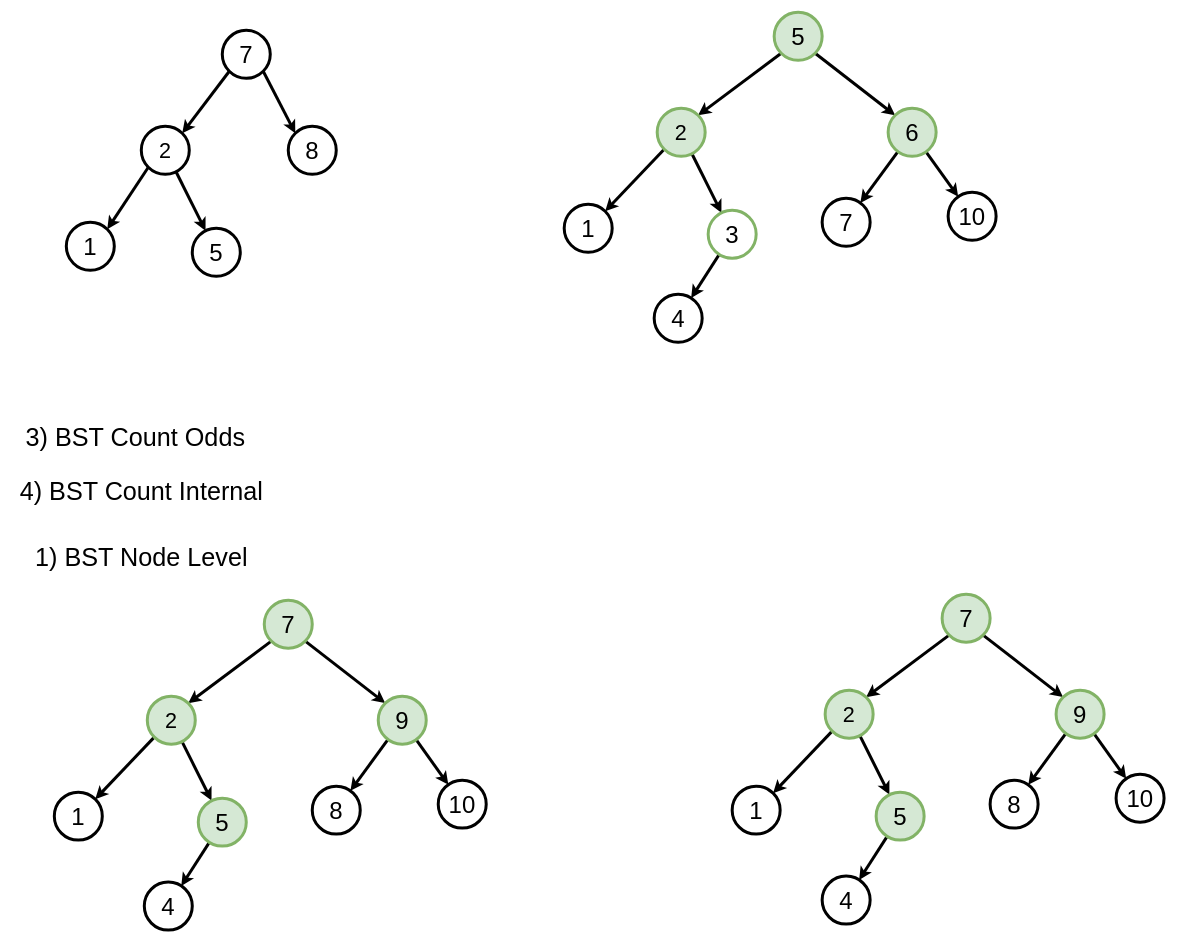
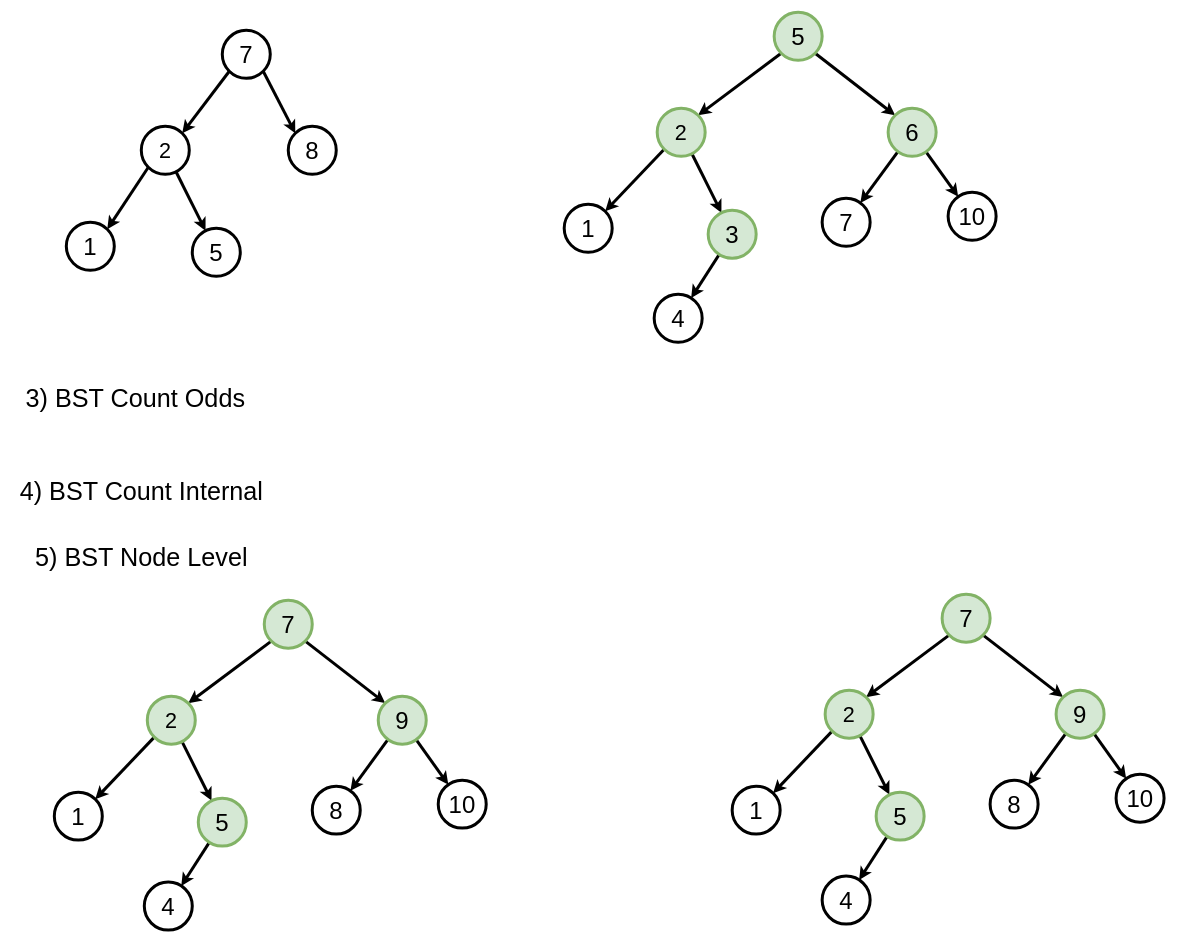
node "3": fillcolor #ffffff -> #d5e8d4
node "3) BST Count Odds": moved (135, 438) -> (135, 399)
node "1) BST Node Level": label "1) BST Node Level" -> "5) BST Node Level"
